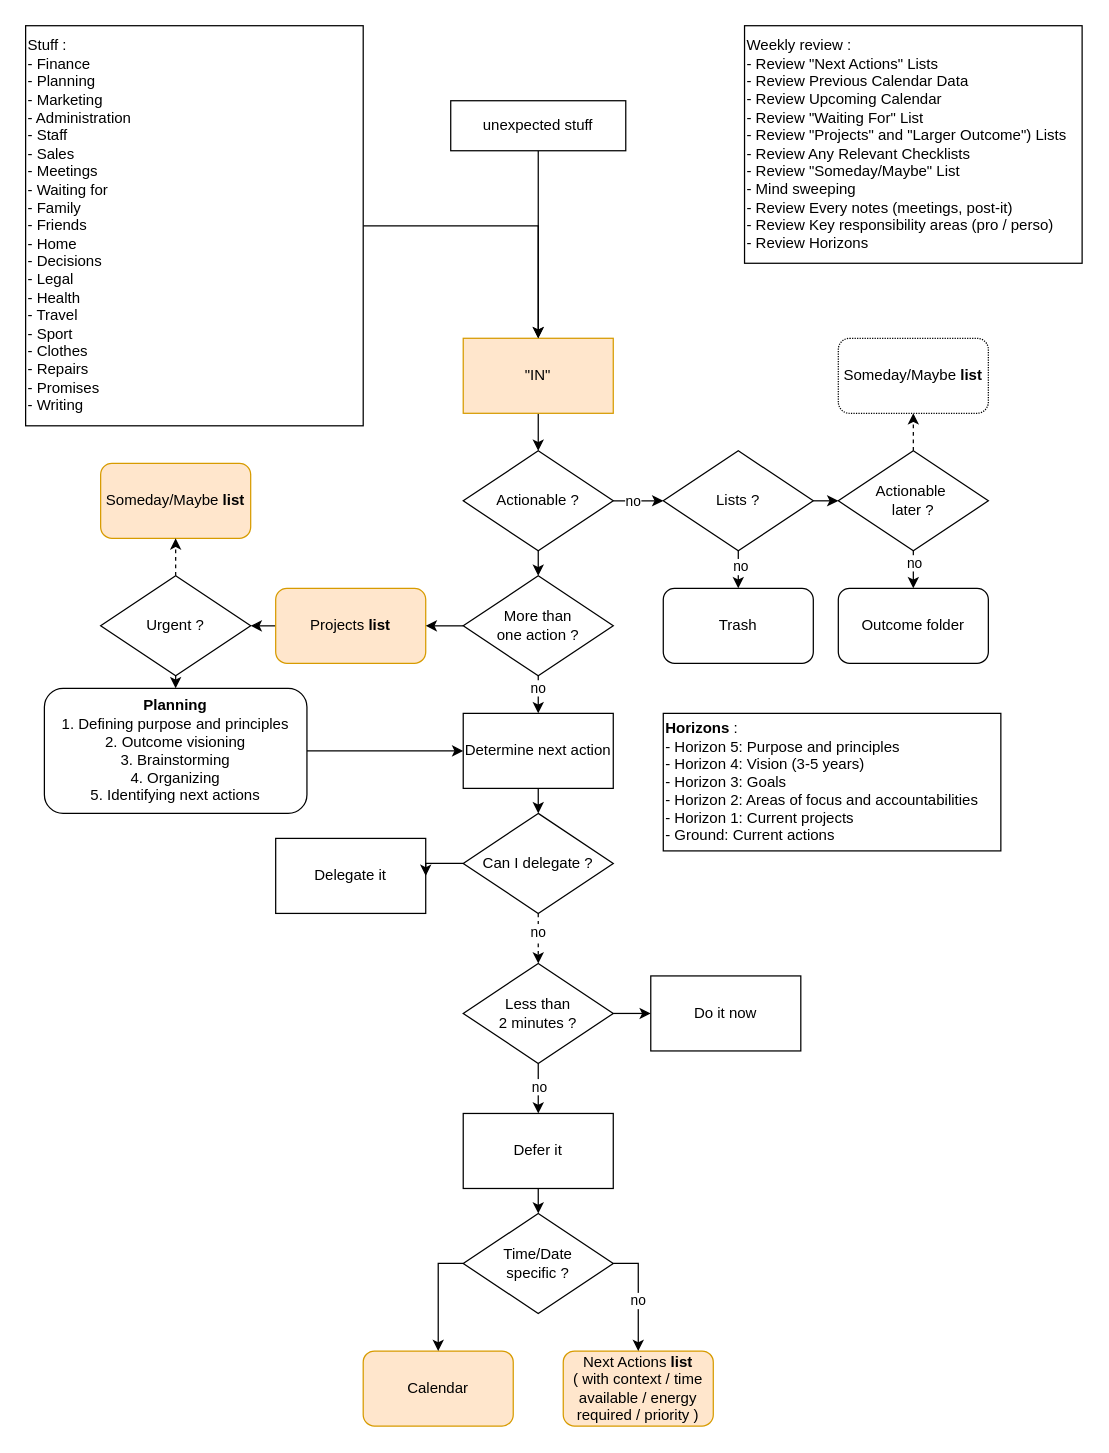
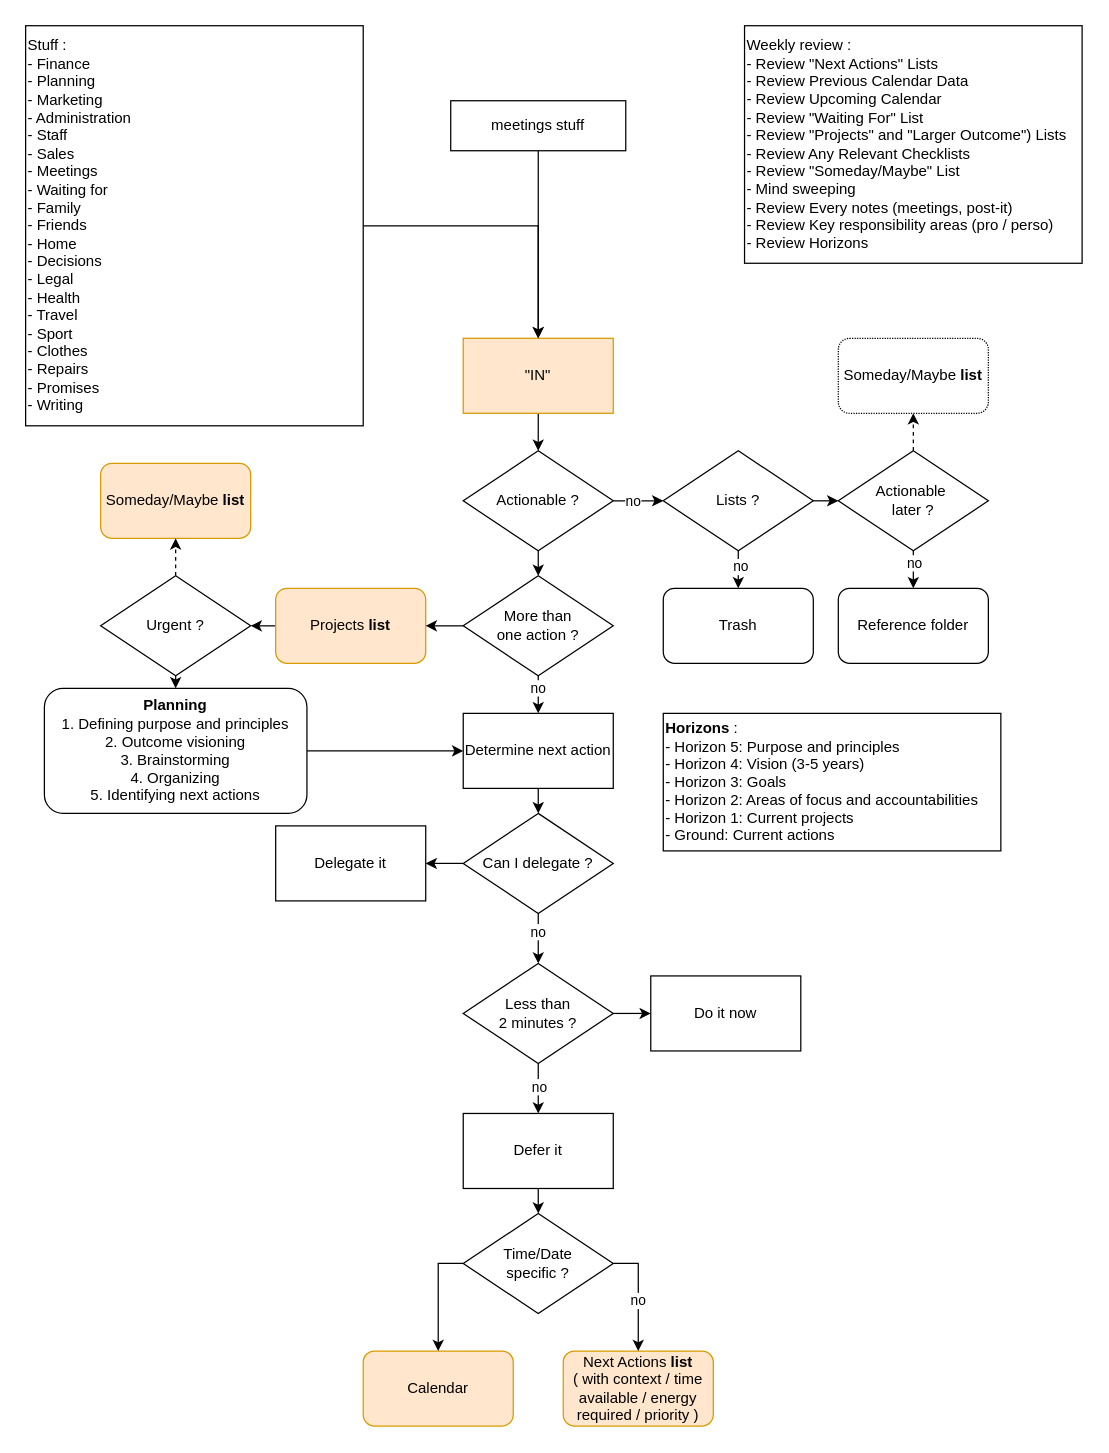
node "unexpected stuff": label "unexpected stuff" -> "meetings stuff"
node "Outcome folder": label "Outcome folder" -> "Reference folder"
node "Delegate it": moved (351, 876) -> (351, 863)
edge "Can I delegate ?" -> "Less than 2 minutes ?": style dashed -> solid
